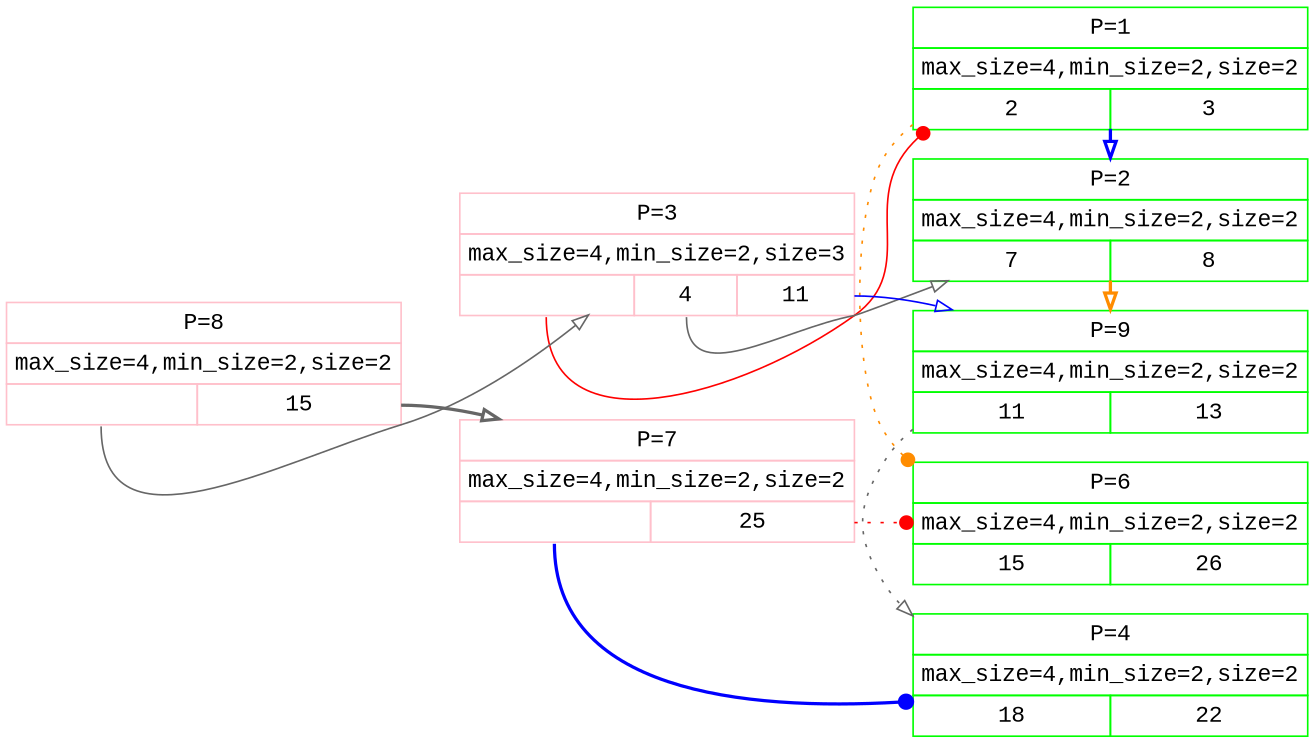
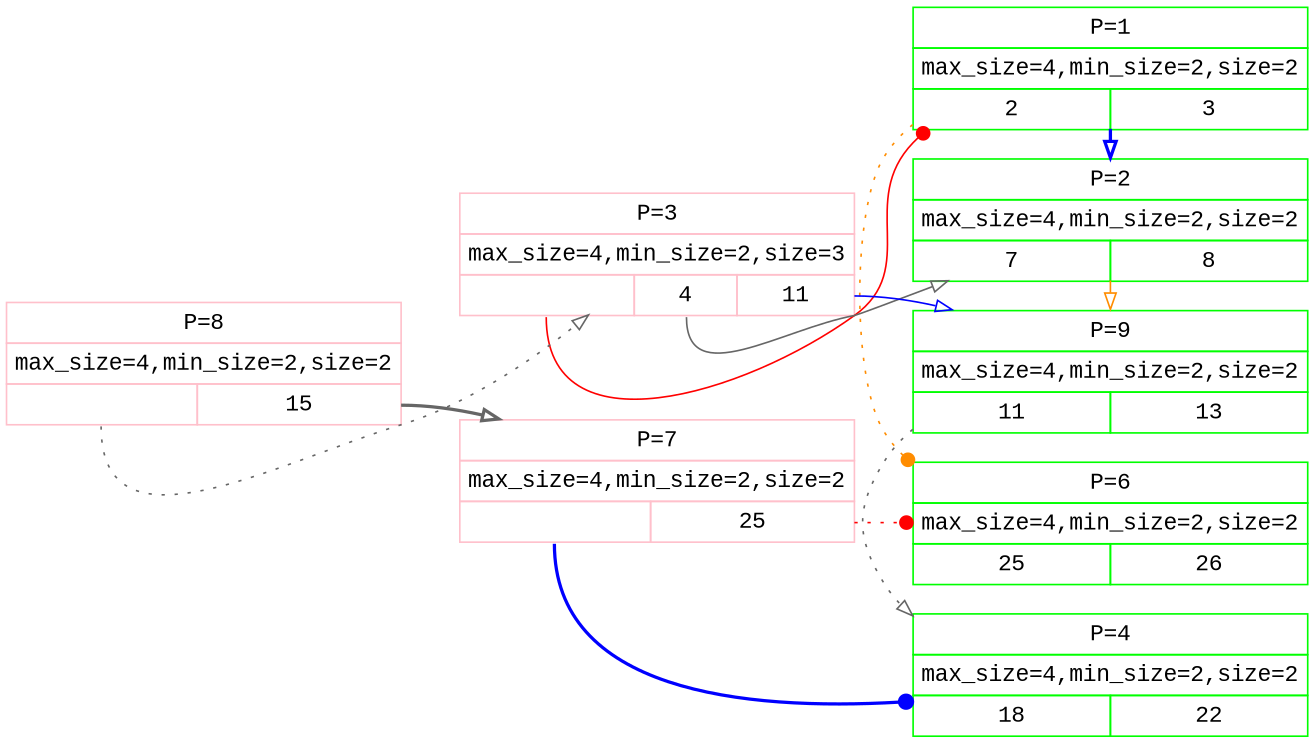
edge "P=2" -> "P=9": style bold -> solid
edge "P=8" -> "P=3": style solid -> dotted
node "P=6": text "15" -> "25"
